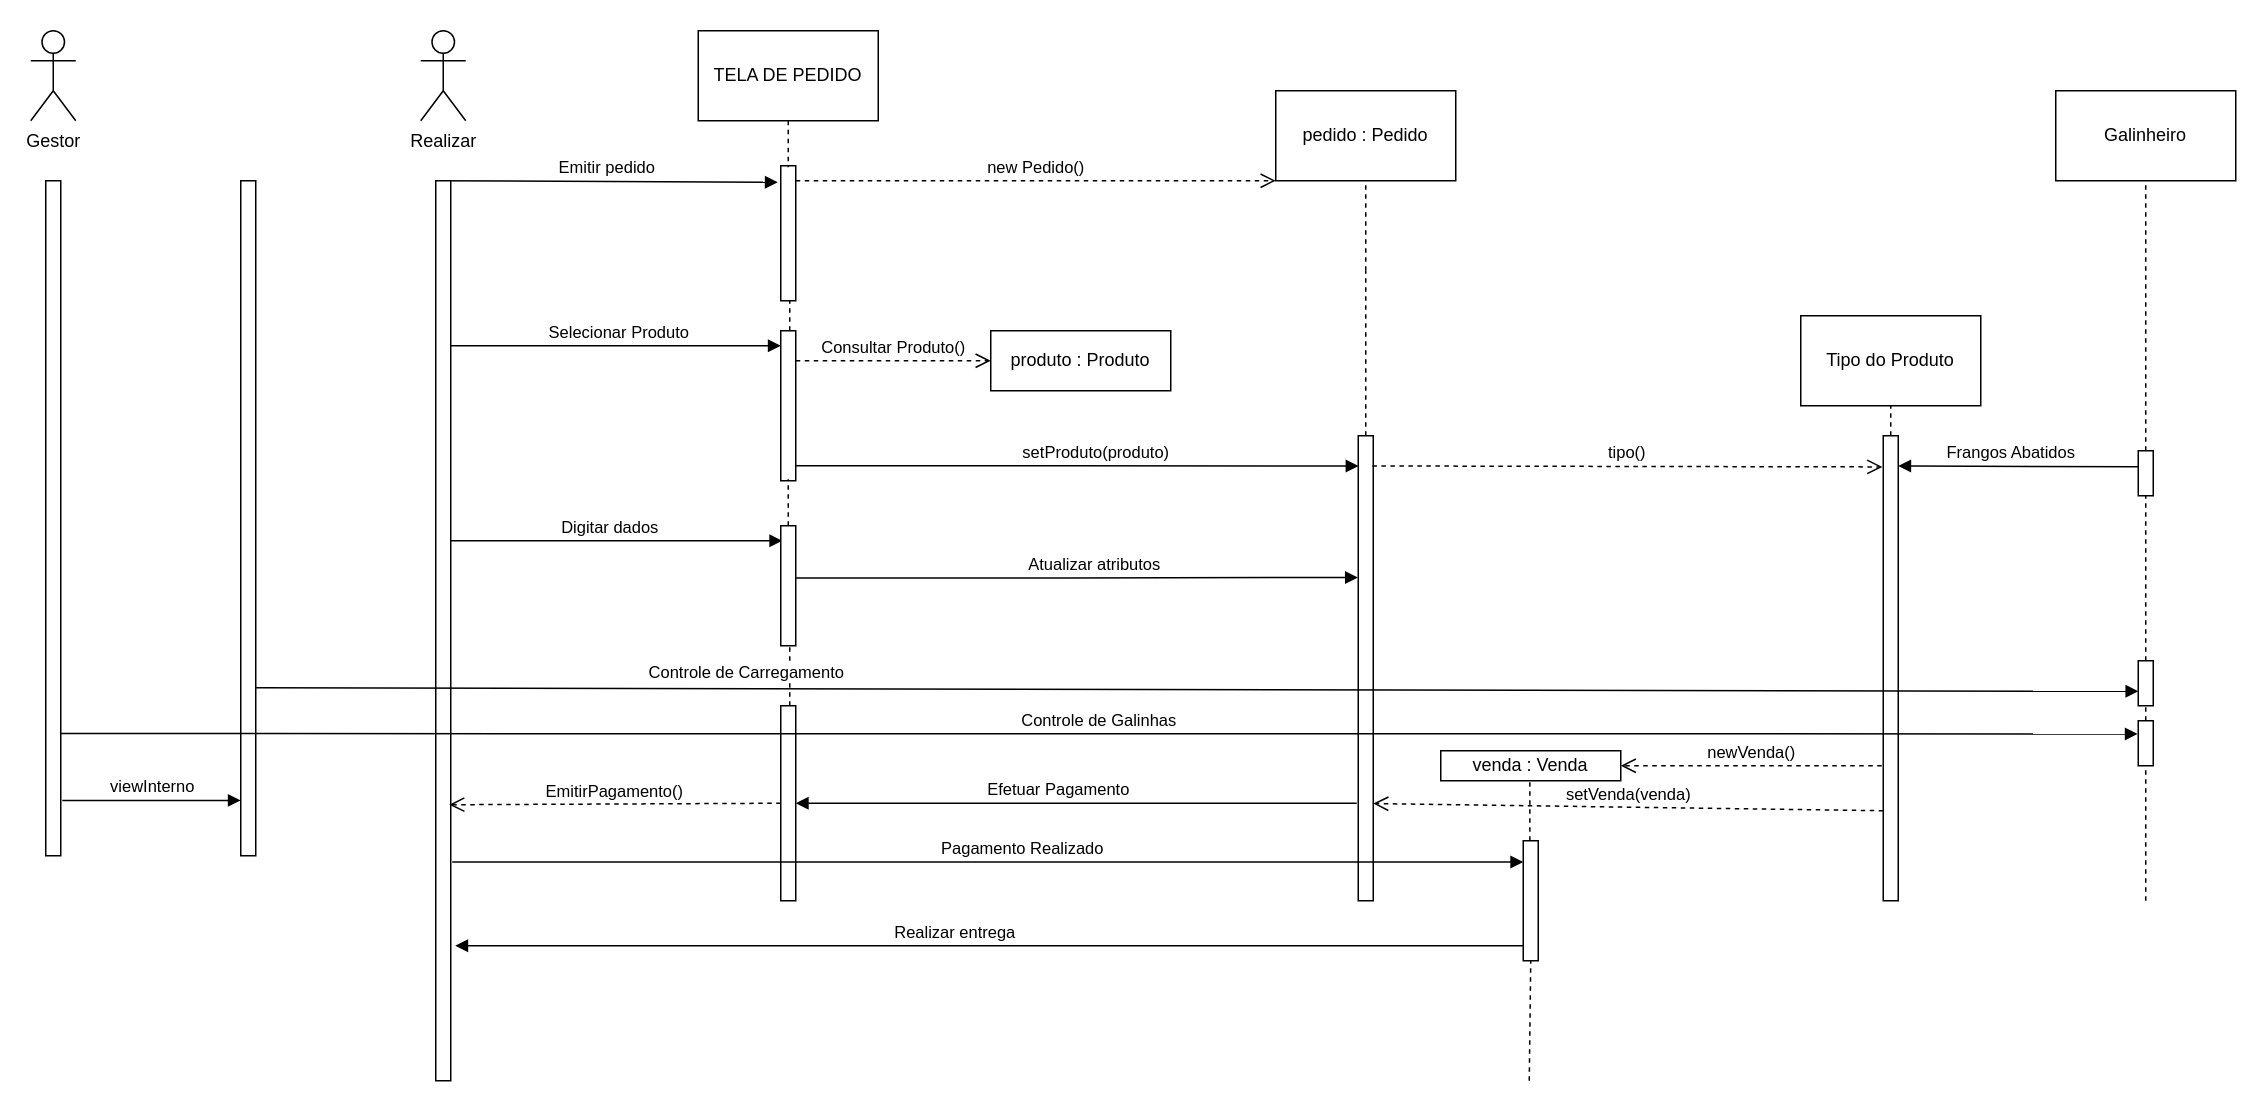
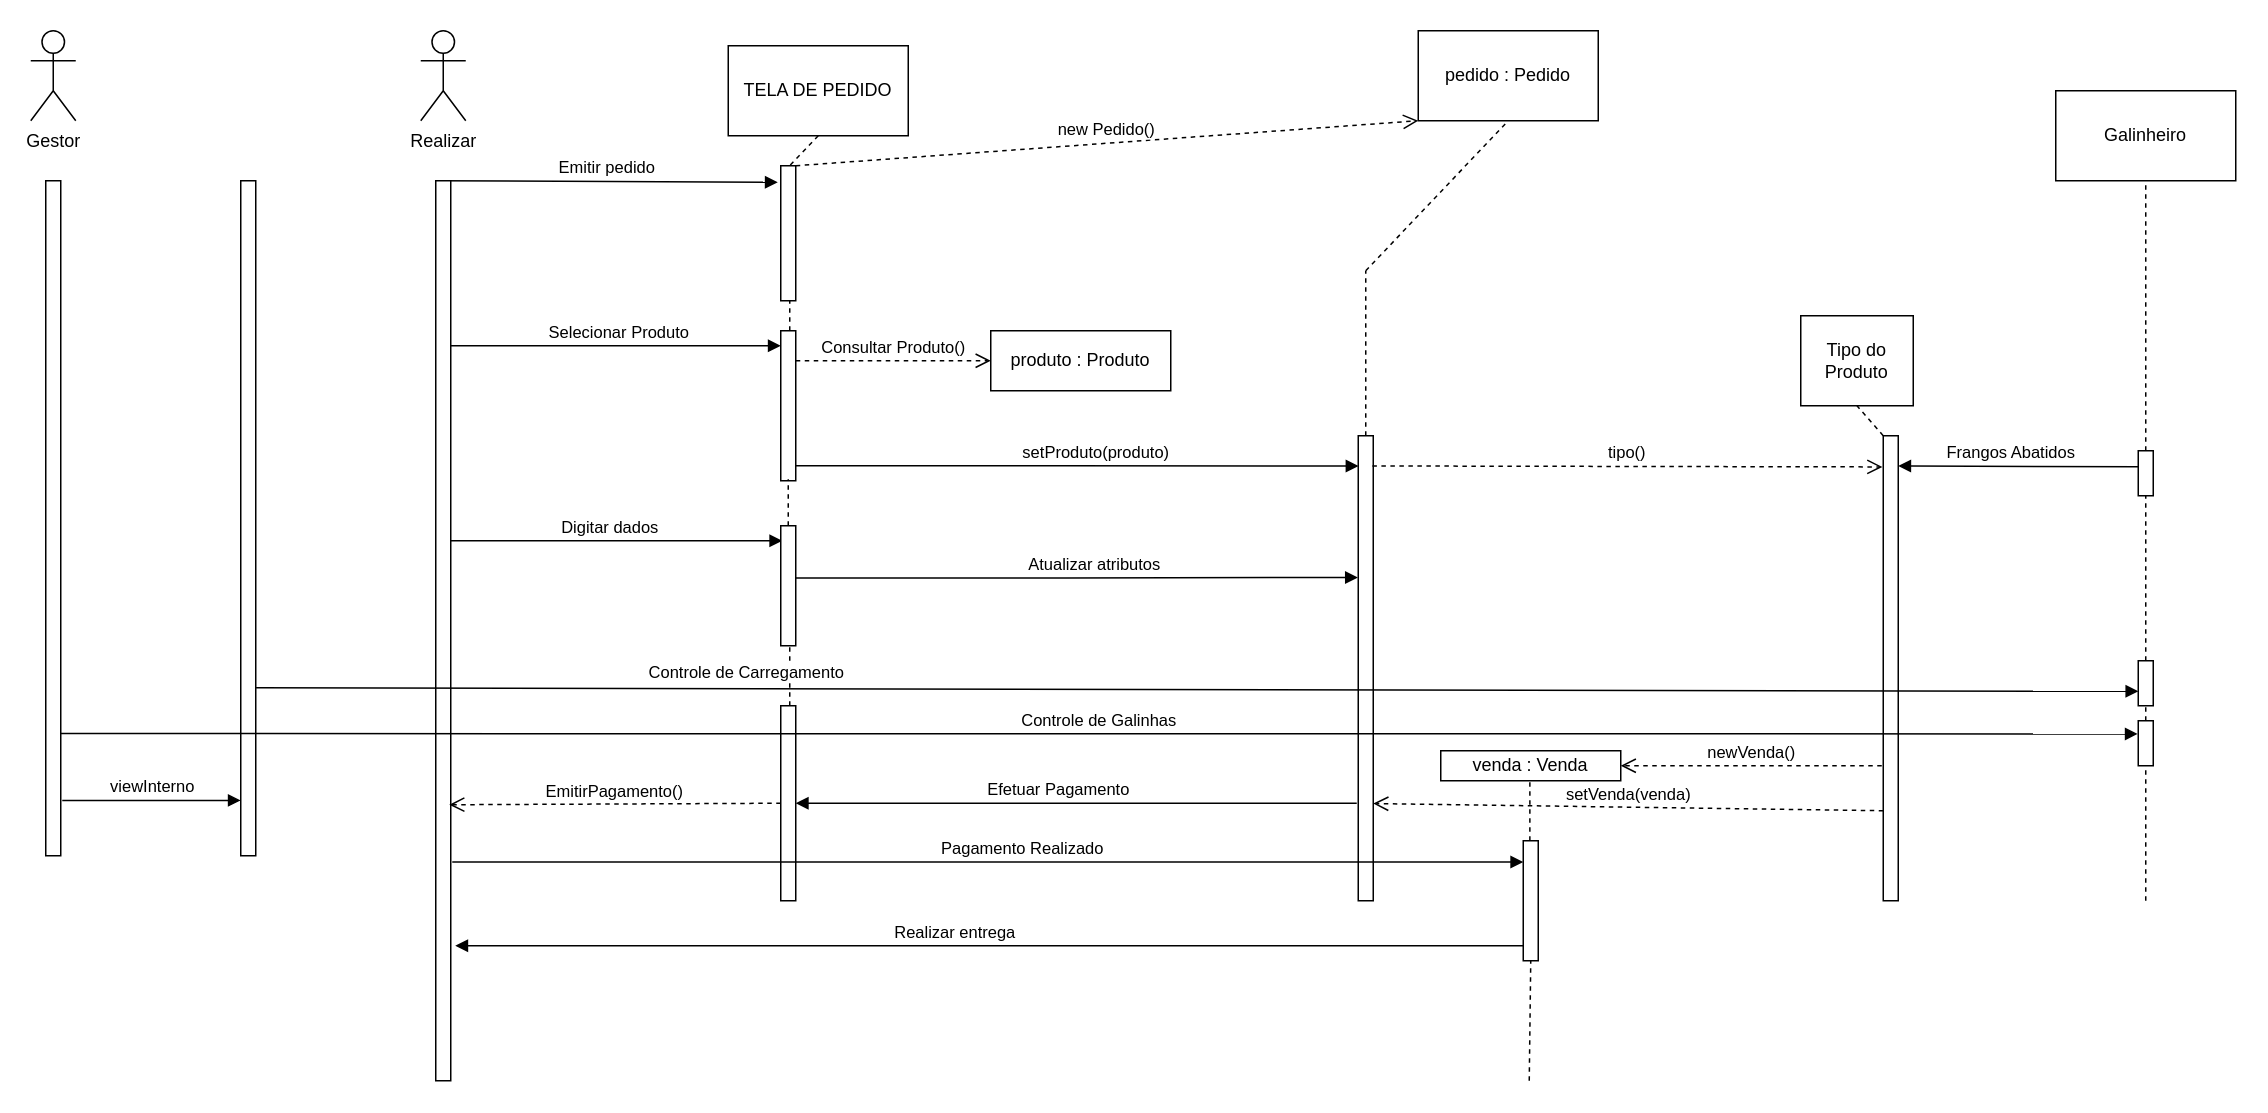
node "TELA DE PEDIDO": moved (788, 76) -> (818, 91)
node "pedido : Pedido": moved (1366, 136) -> (1508, 76)
node "Tipo do Produto": size 180x90 -> 113x90
